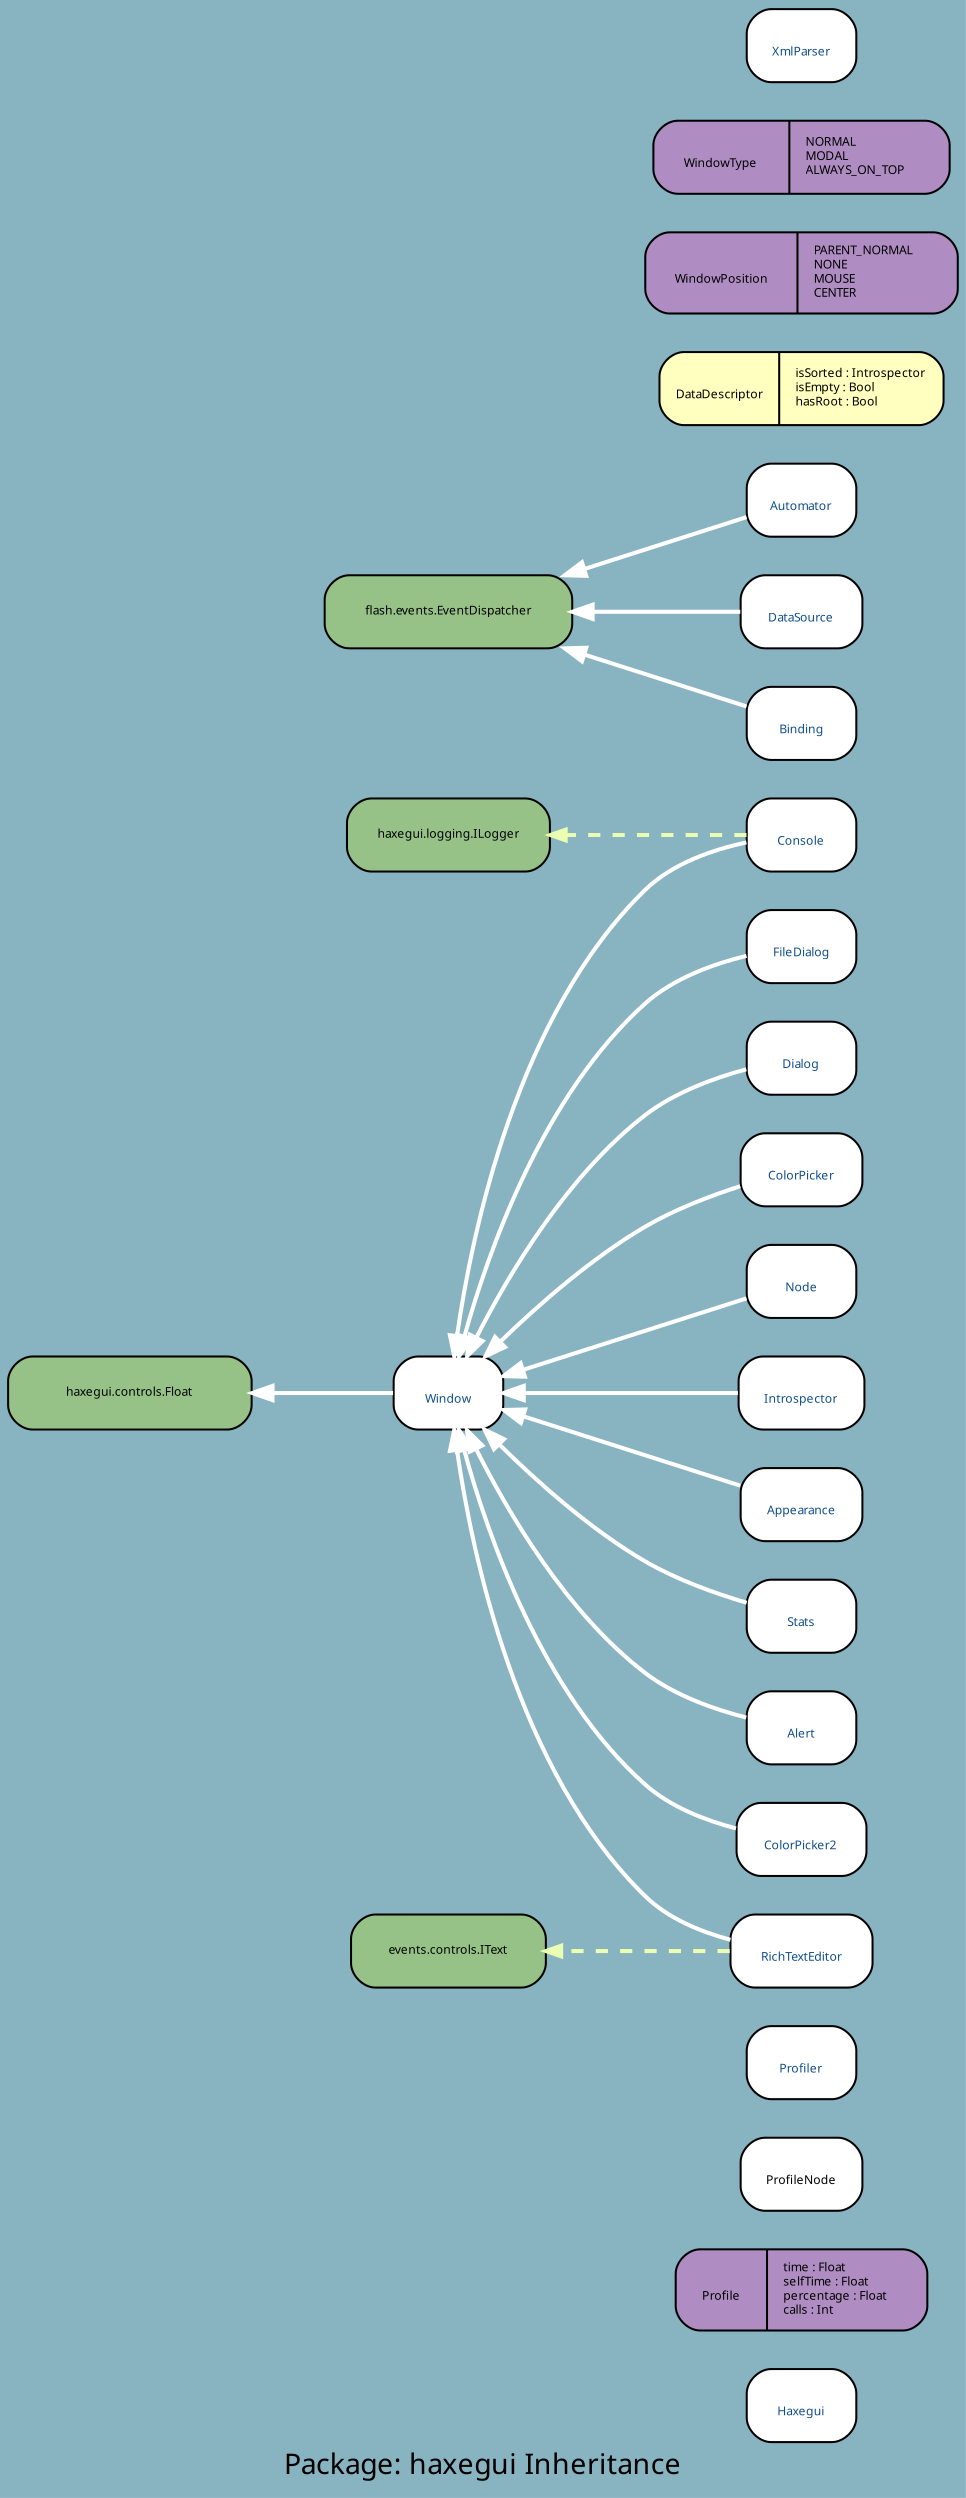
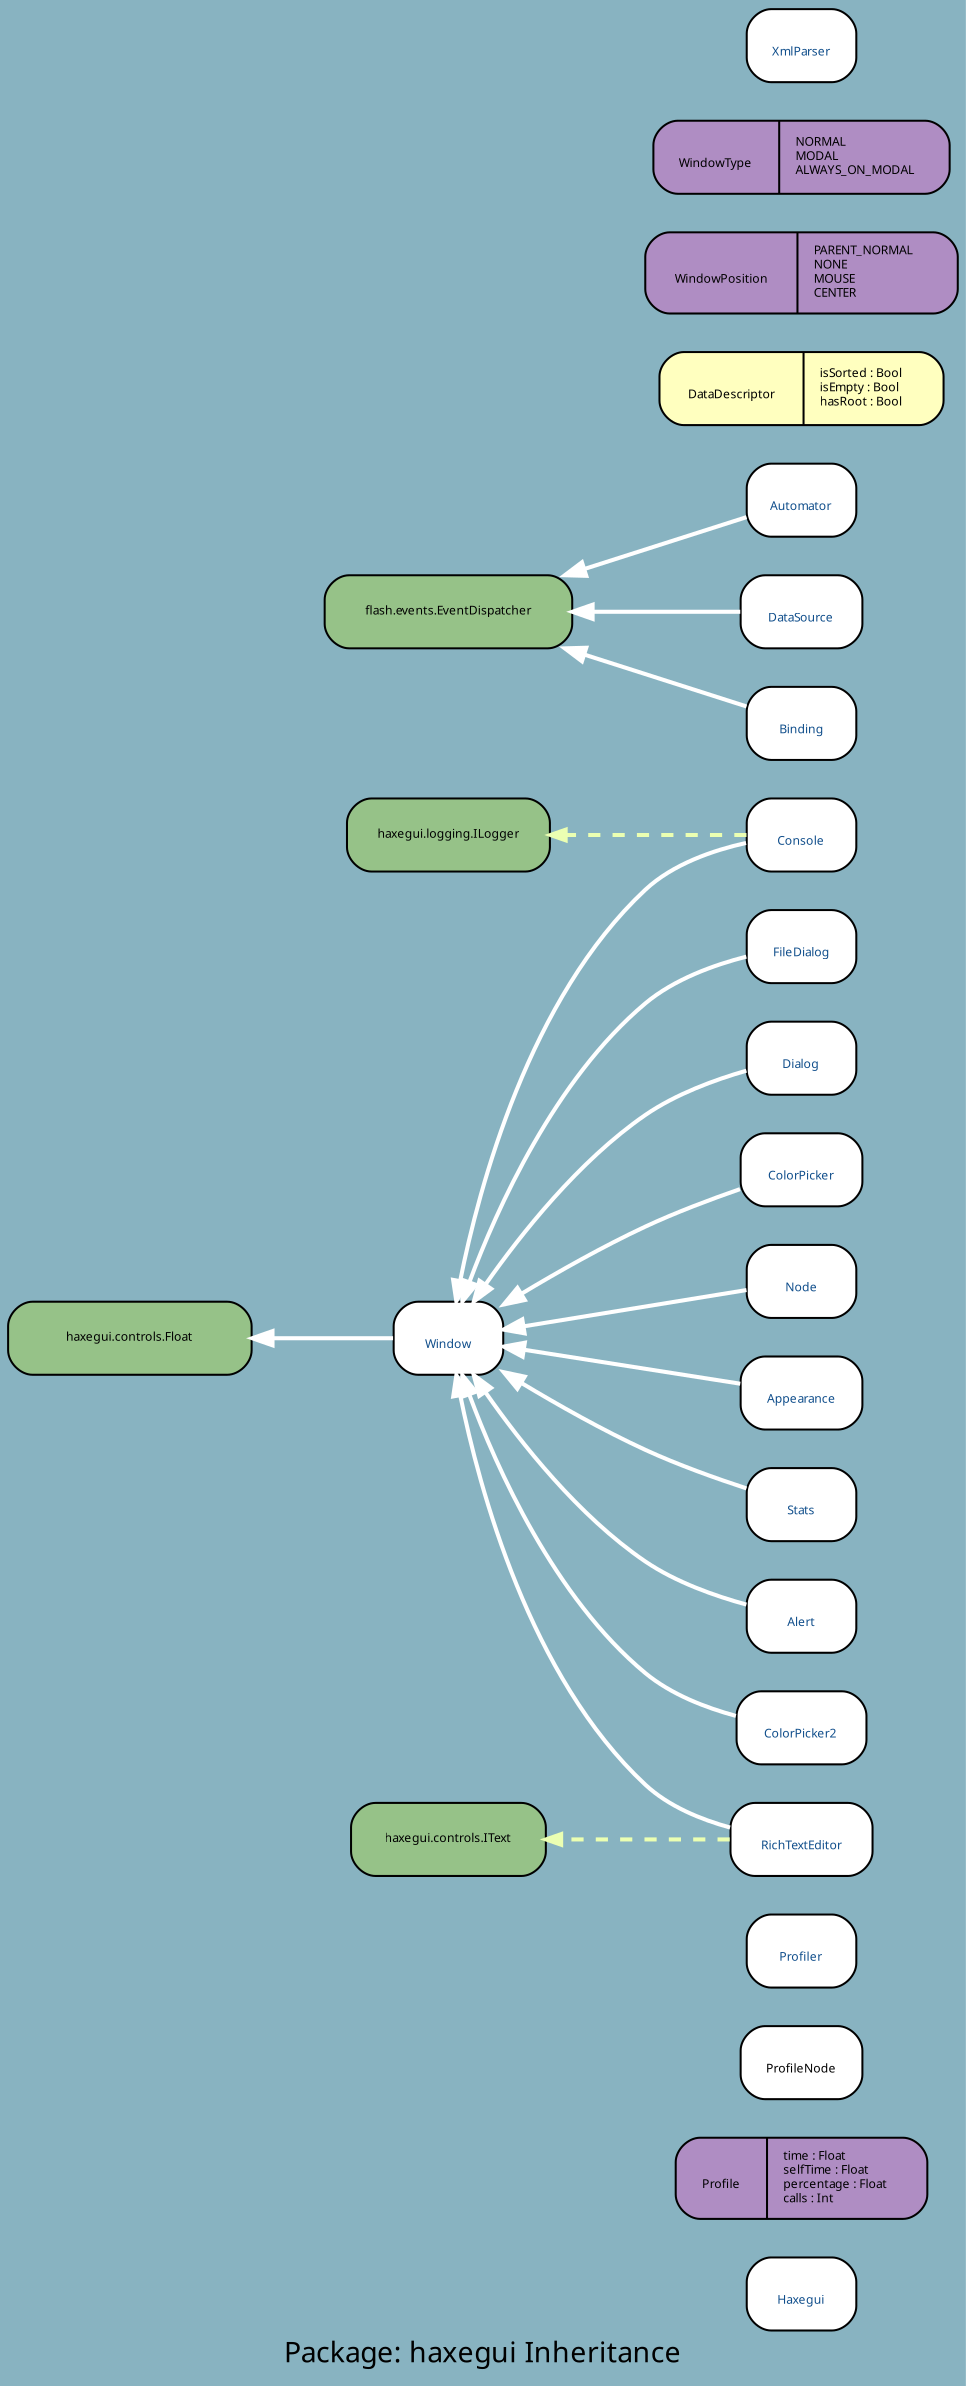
node "WindowType": text "ALWAYS_ON_TOP" -> "ALWAYS_ON_MODAL"
node "DataDescriptor": text "isSorted : Introspector" -> "isSorted : Bool"
node "Introspector": removed
node "events.controls.IText": label "events.controls.IText" -> "haxegui.controls.IText"
